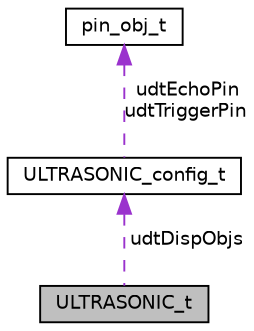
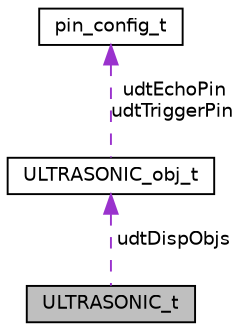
node "pin_obj_t": label "pin_obj_t" -> "pin_config_t"
node "ULTRASONIC_config_t": label "ULTRASONIC_config_t" -> "ULTRASONIC_obj_t"
